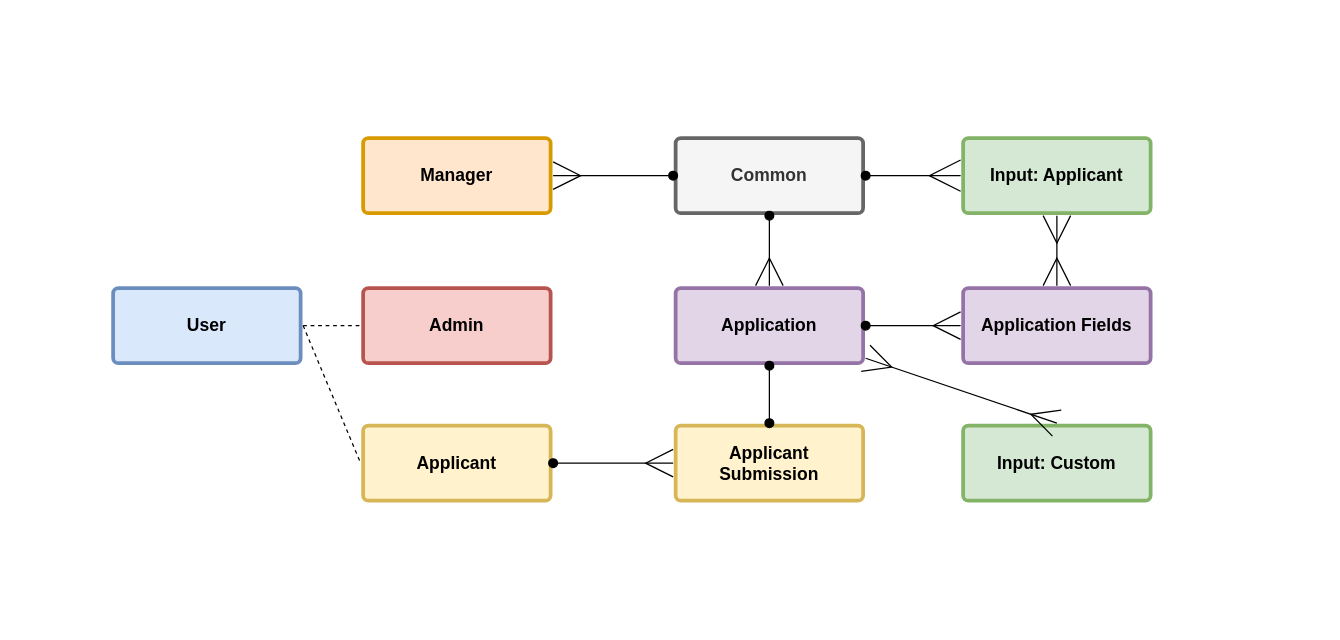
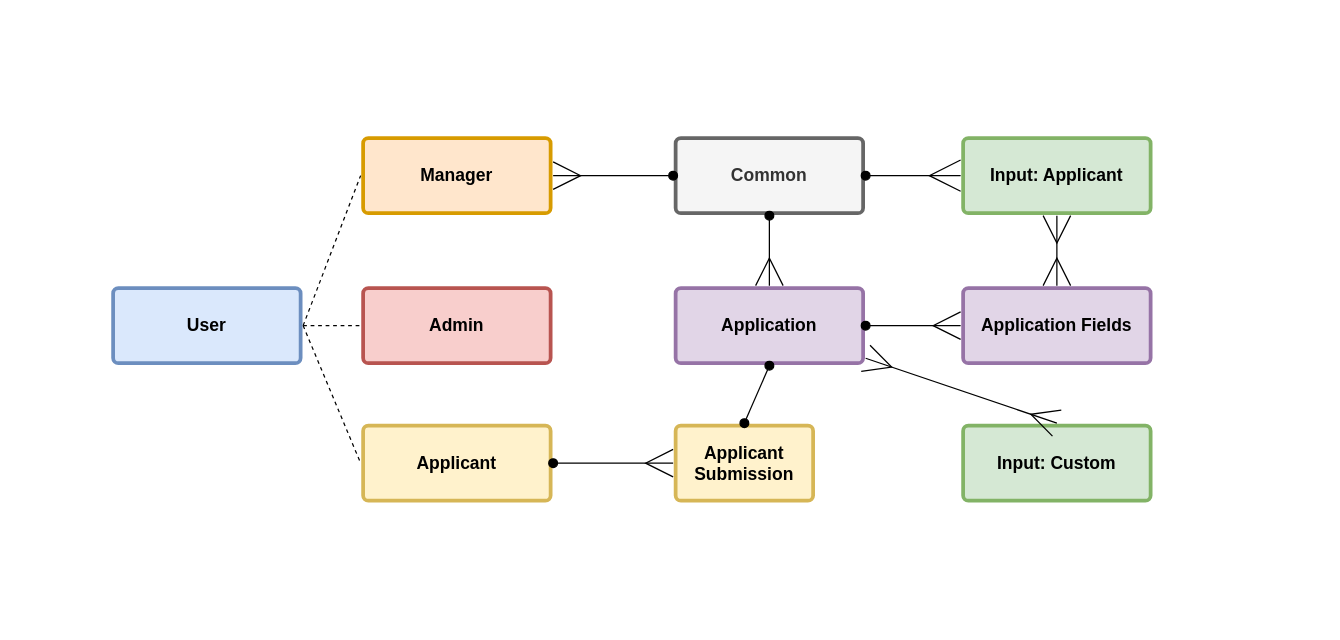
edge "Manager" -- "User": added
node "Applicant Submission": size 188x75 -> 138x75
